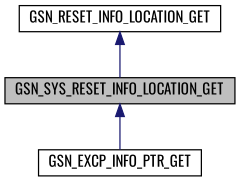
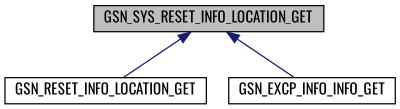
edge "GSN_SYS_RESET_INFO_LOCATION_GET" -> "GSN_RESET_INFO_LOCATION_GET": reversed
node "GSN_EXCP_INFO_PTR_GET": label "GSN_EXCP_INFO_PTR_GET" -> "GSN_EXCP_INFO_INFO_GET"
